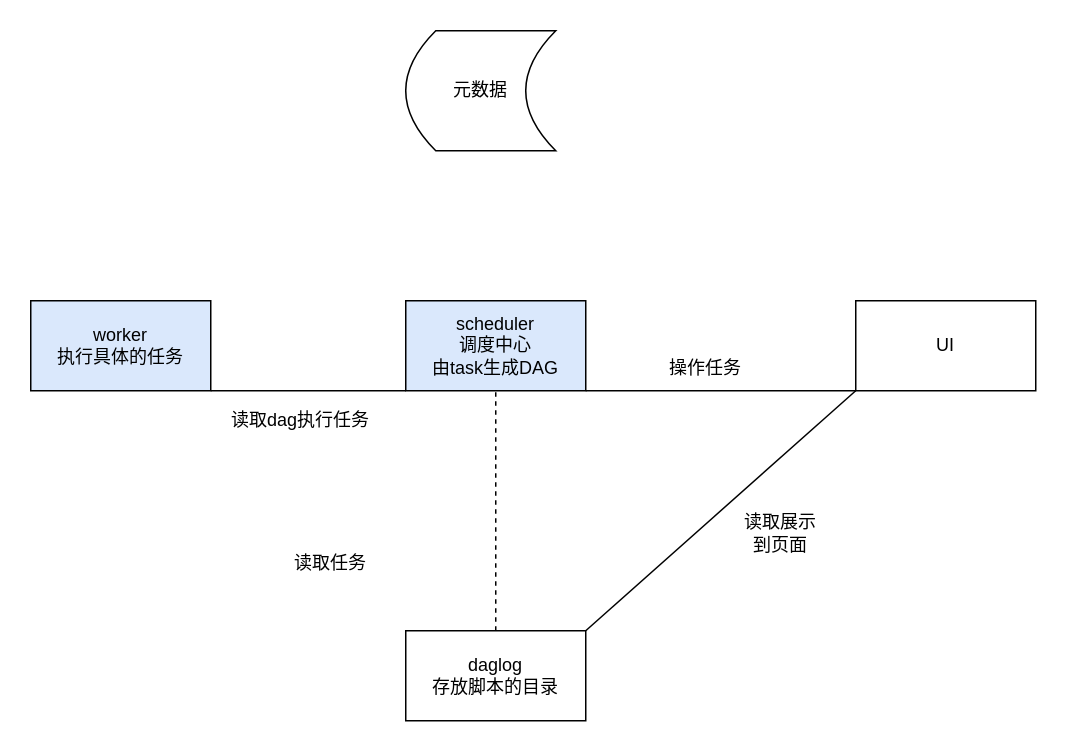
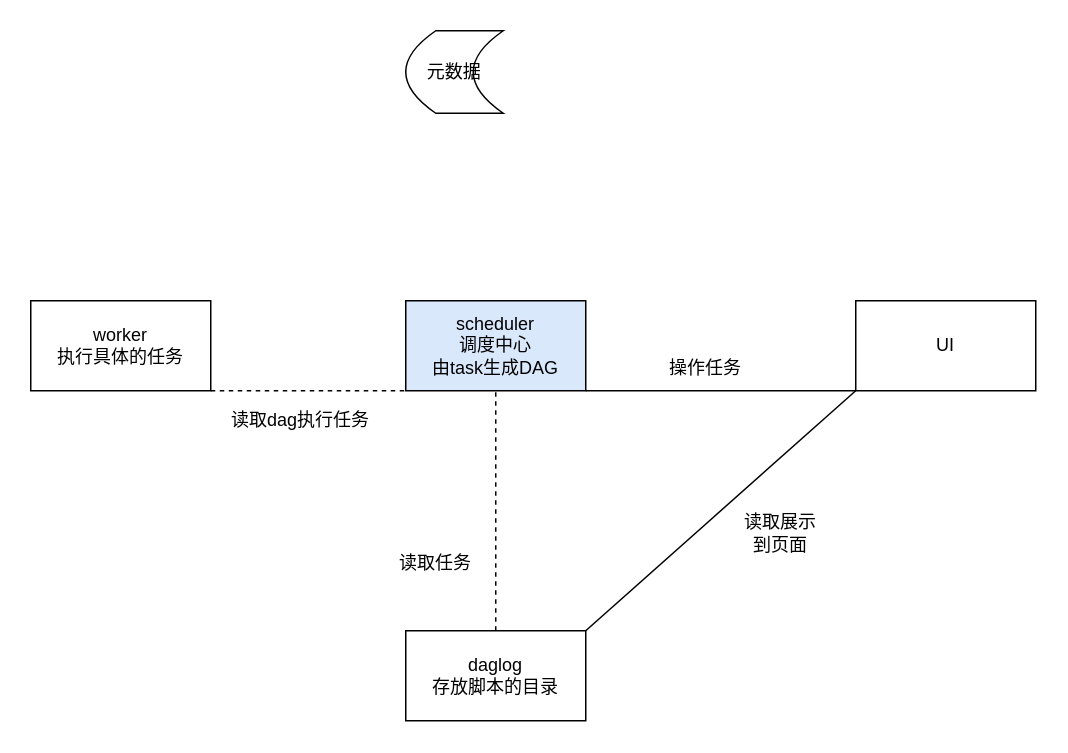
node "元数据": size 150x120 -> 98x83
node "worker 执行具体的任务": fillcolor #dae8fc -> #ffffff
edge "worker 执行具体的任务" -- "scheduler 调度中心 由task生成DAG": style solid -> dashed
node "读取任务": moved (331, 563) -> (436, 563)
